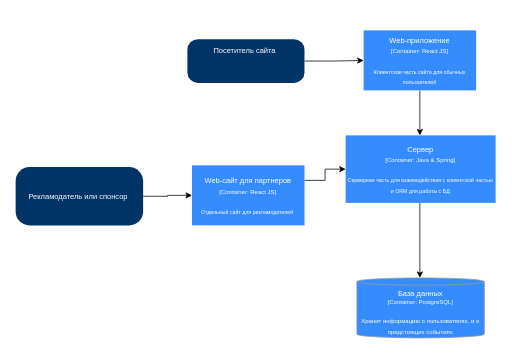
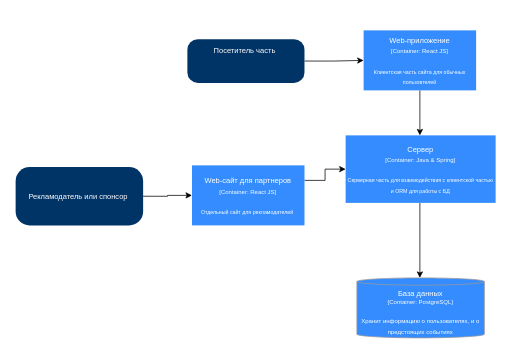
node "Посетитель сайта": label "Посетитель сайта" -> "Посетитель часть"
